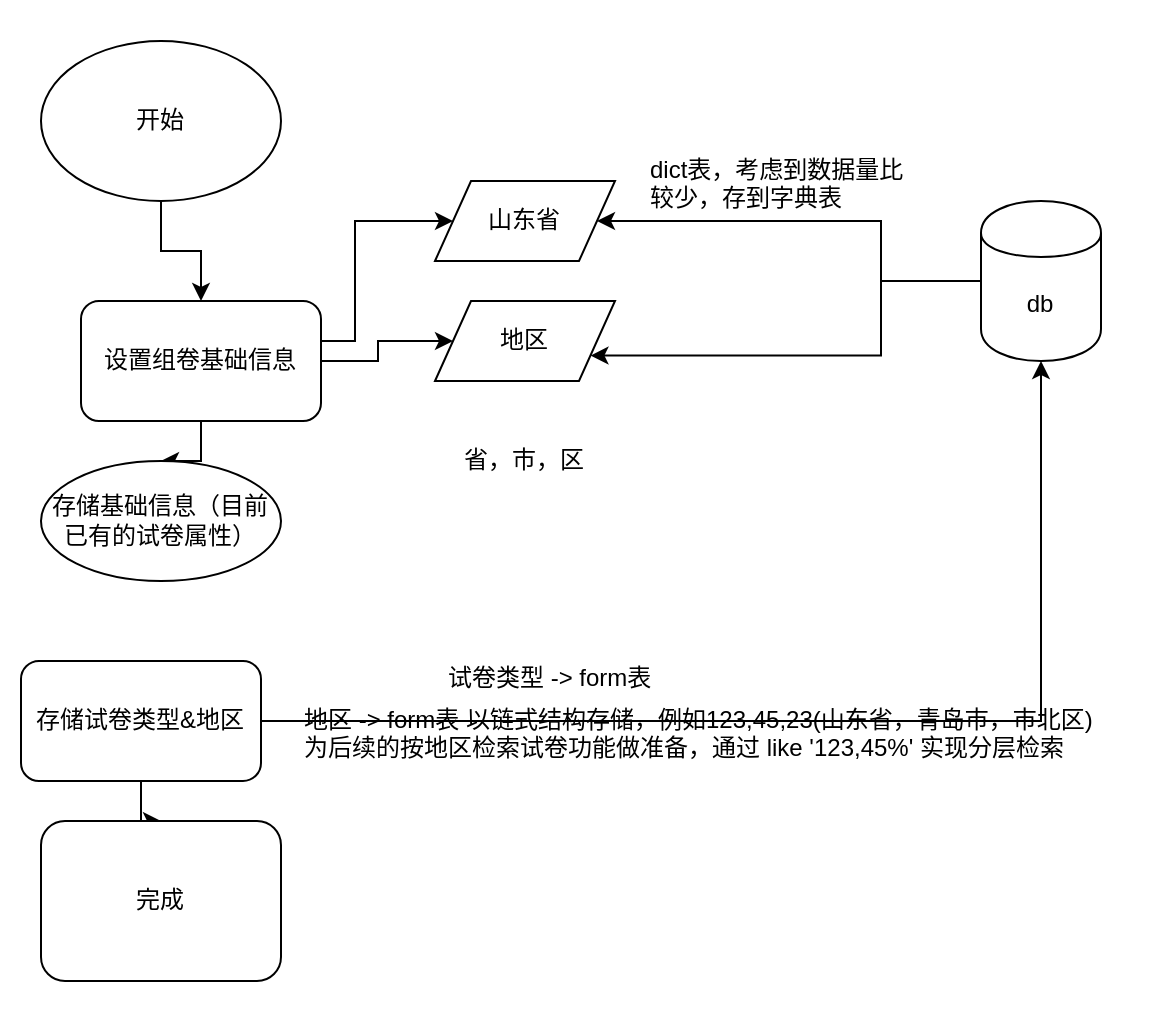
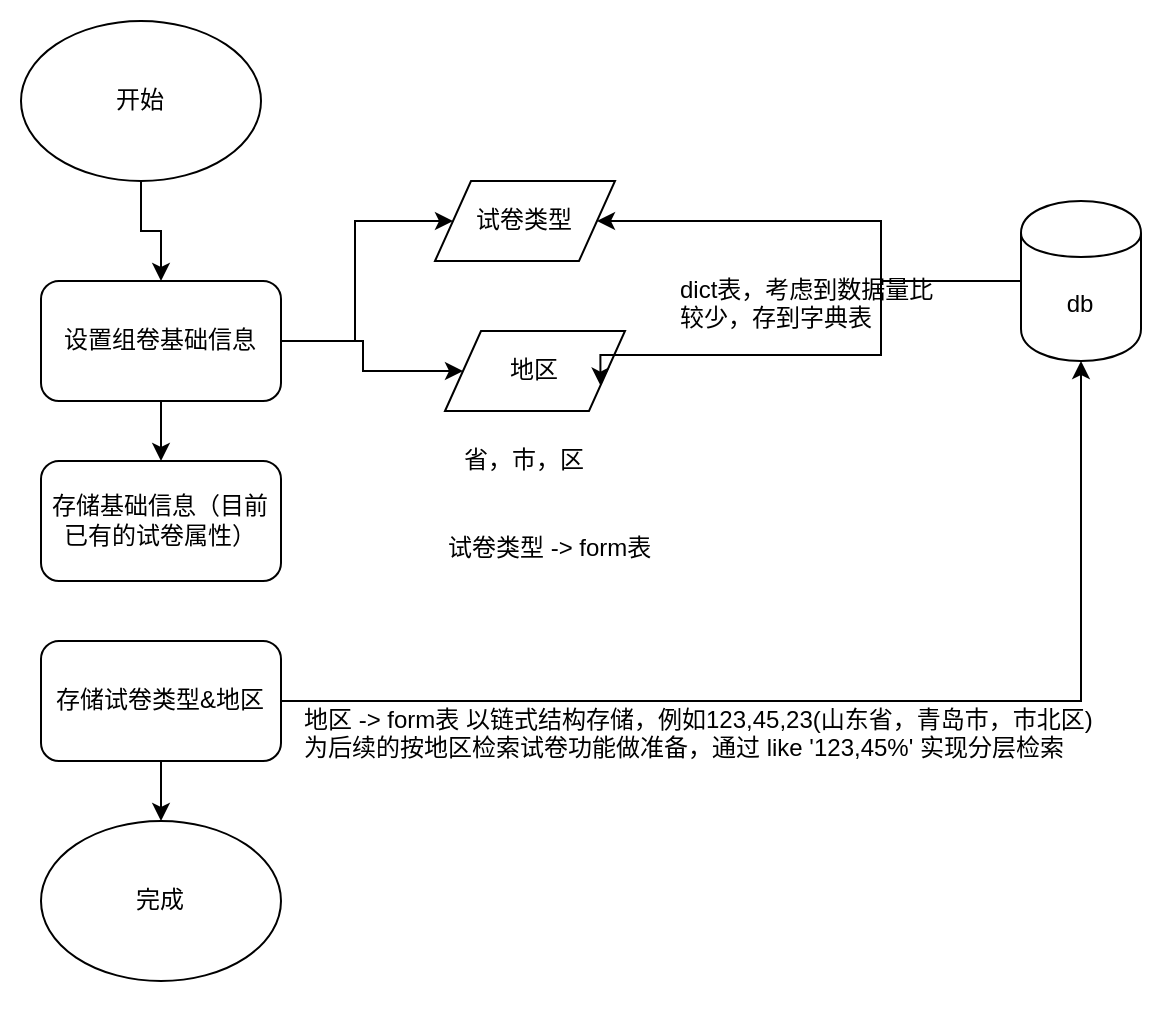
node "开始": moved (161, 121) -> (141, 101)
node "dict表，考虑到数据量比 较少，存到字典表": moved (787, 181) -> (817, 301)
node "山东省": label "山东省" -> "试卷类型"
node "db": moved (1041, 281) -> (1081, 281)
node "地区": moved (525, 341) -> (535, 371)
node "设置组卷基础信息": moved (201, 361) -> (161, 341)
node "存储基础信息（目前已有的试卷属性）": shape ellipse -> rounded rectangle
node "试卷类型 -> form表": moved (565, 679) -> (565, 549)
node "存储试卷类型&地区": moved (141, 721) -> (161, 701)
node "完成": shape rounded rectangle -> ellipse
